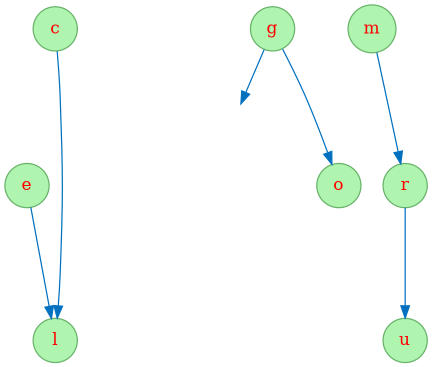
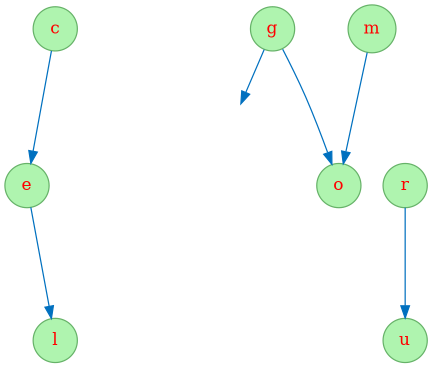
edge "m" -> "r": now "m" -> "o"
edge "c" -> "l": now "c" -> "e"
